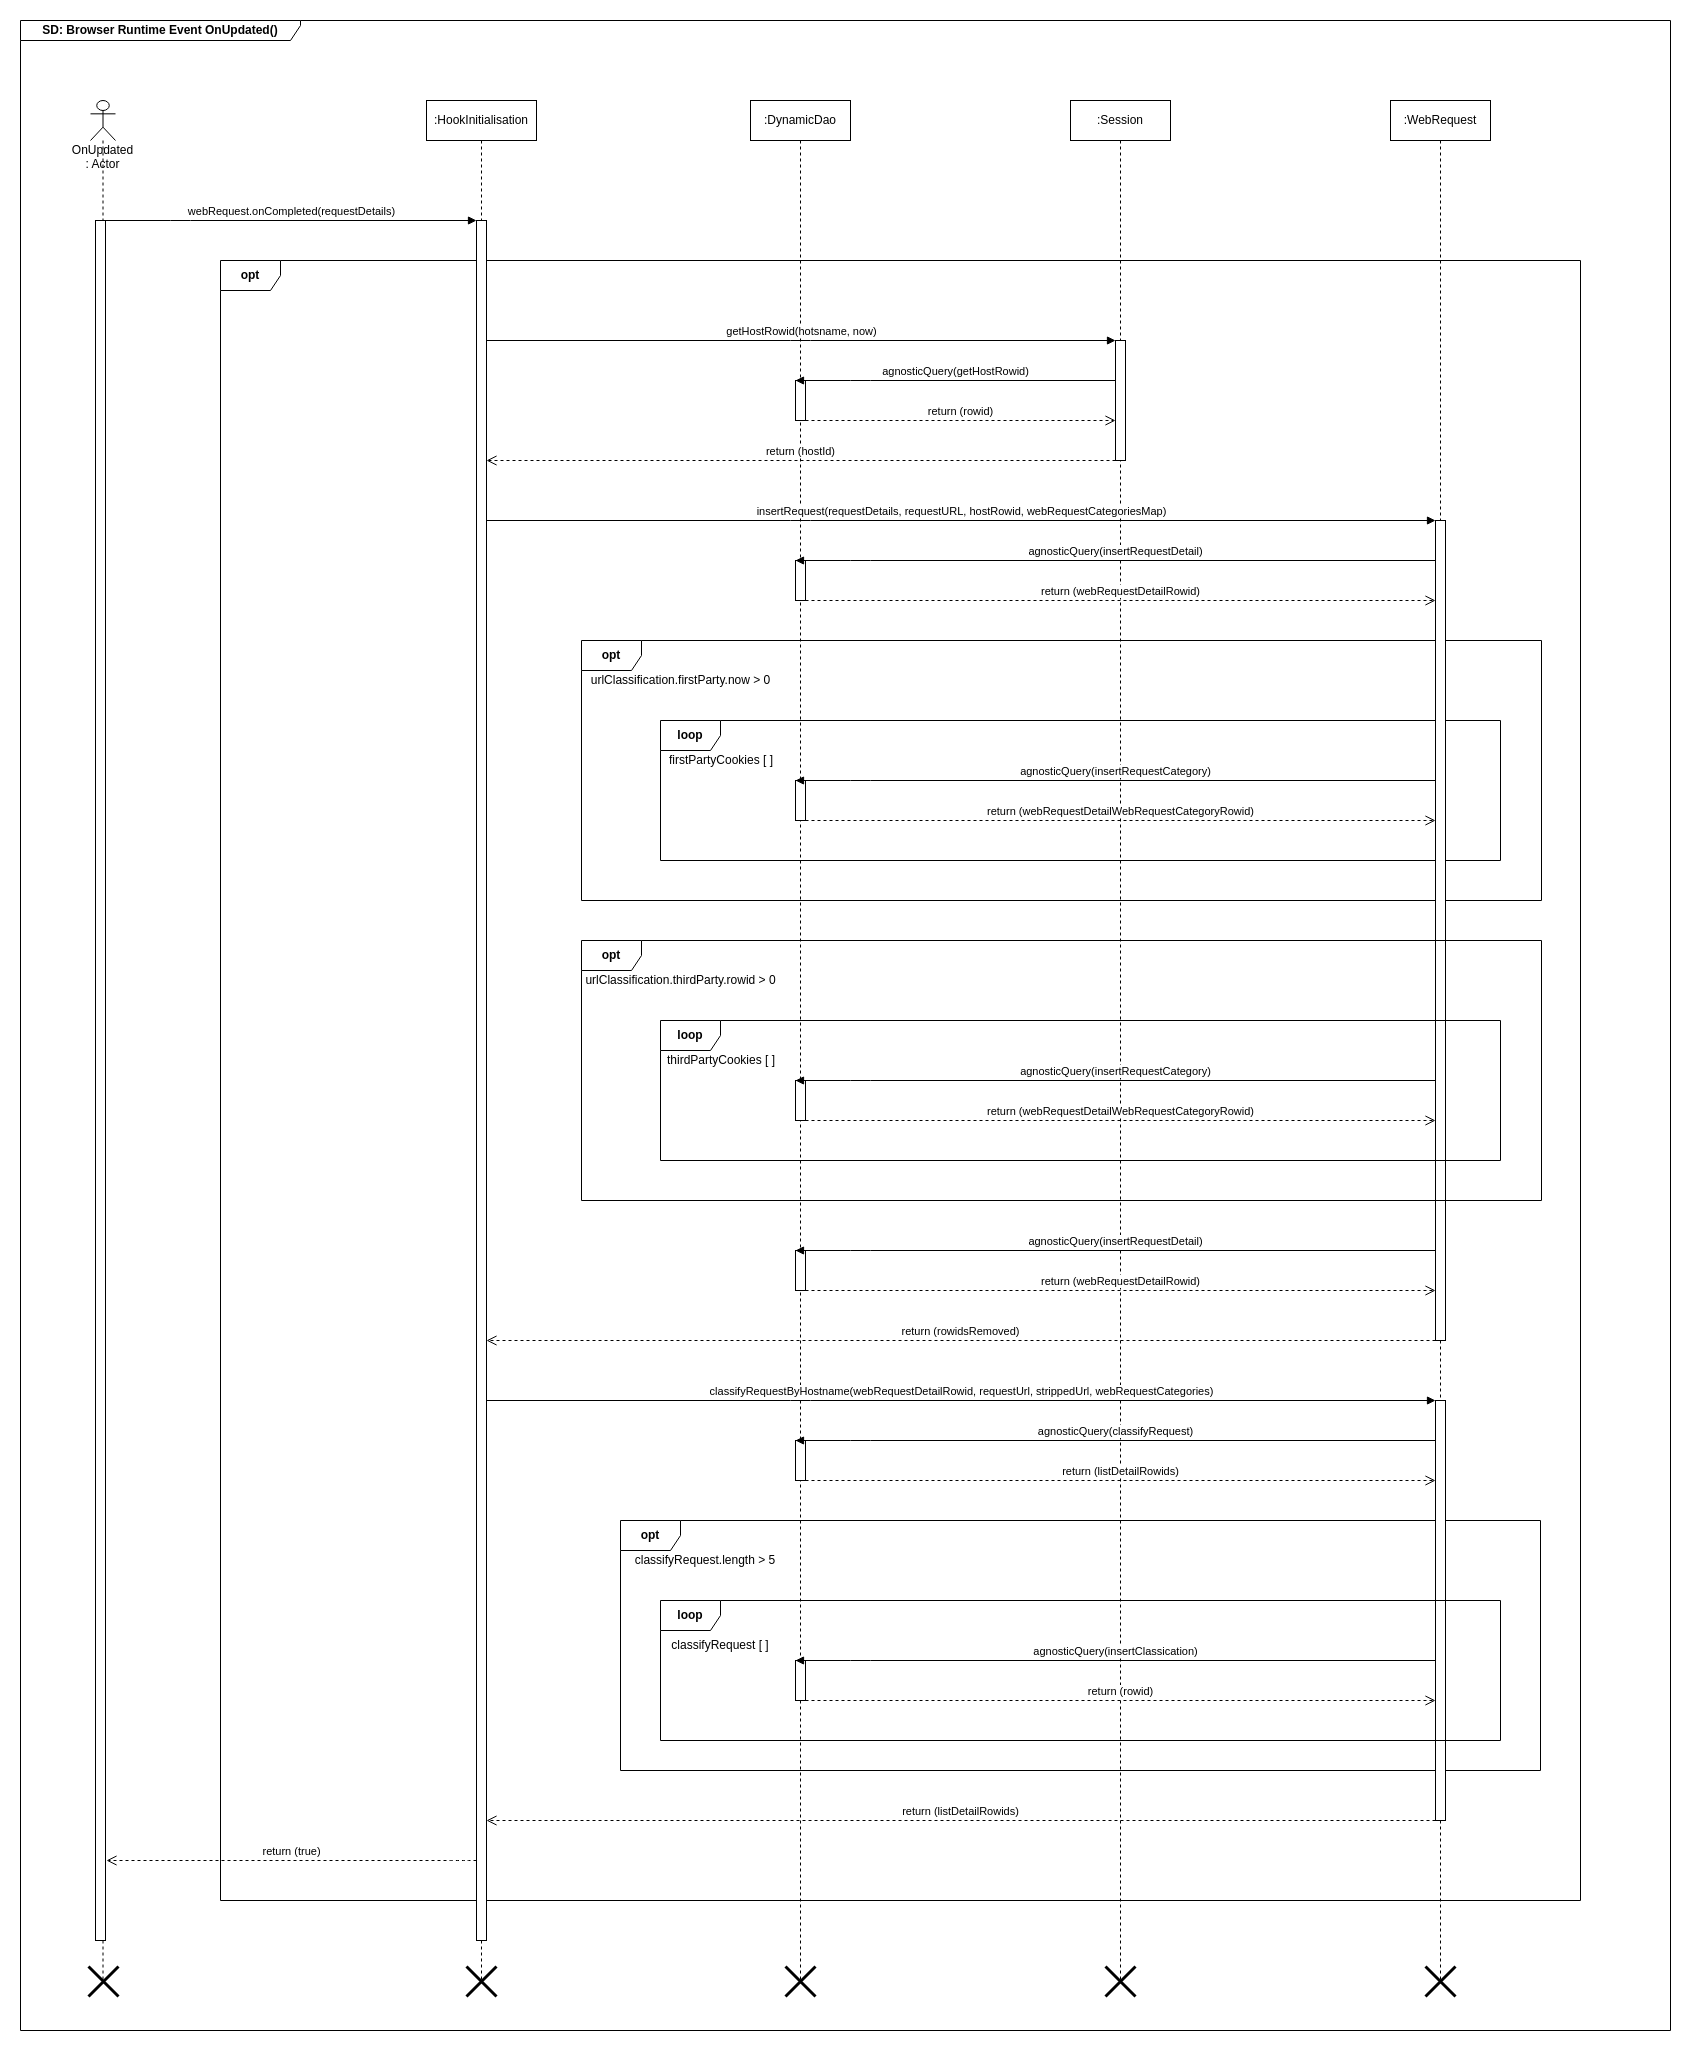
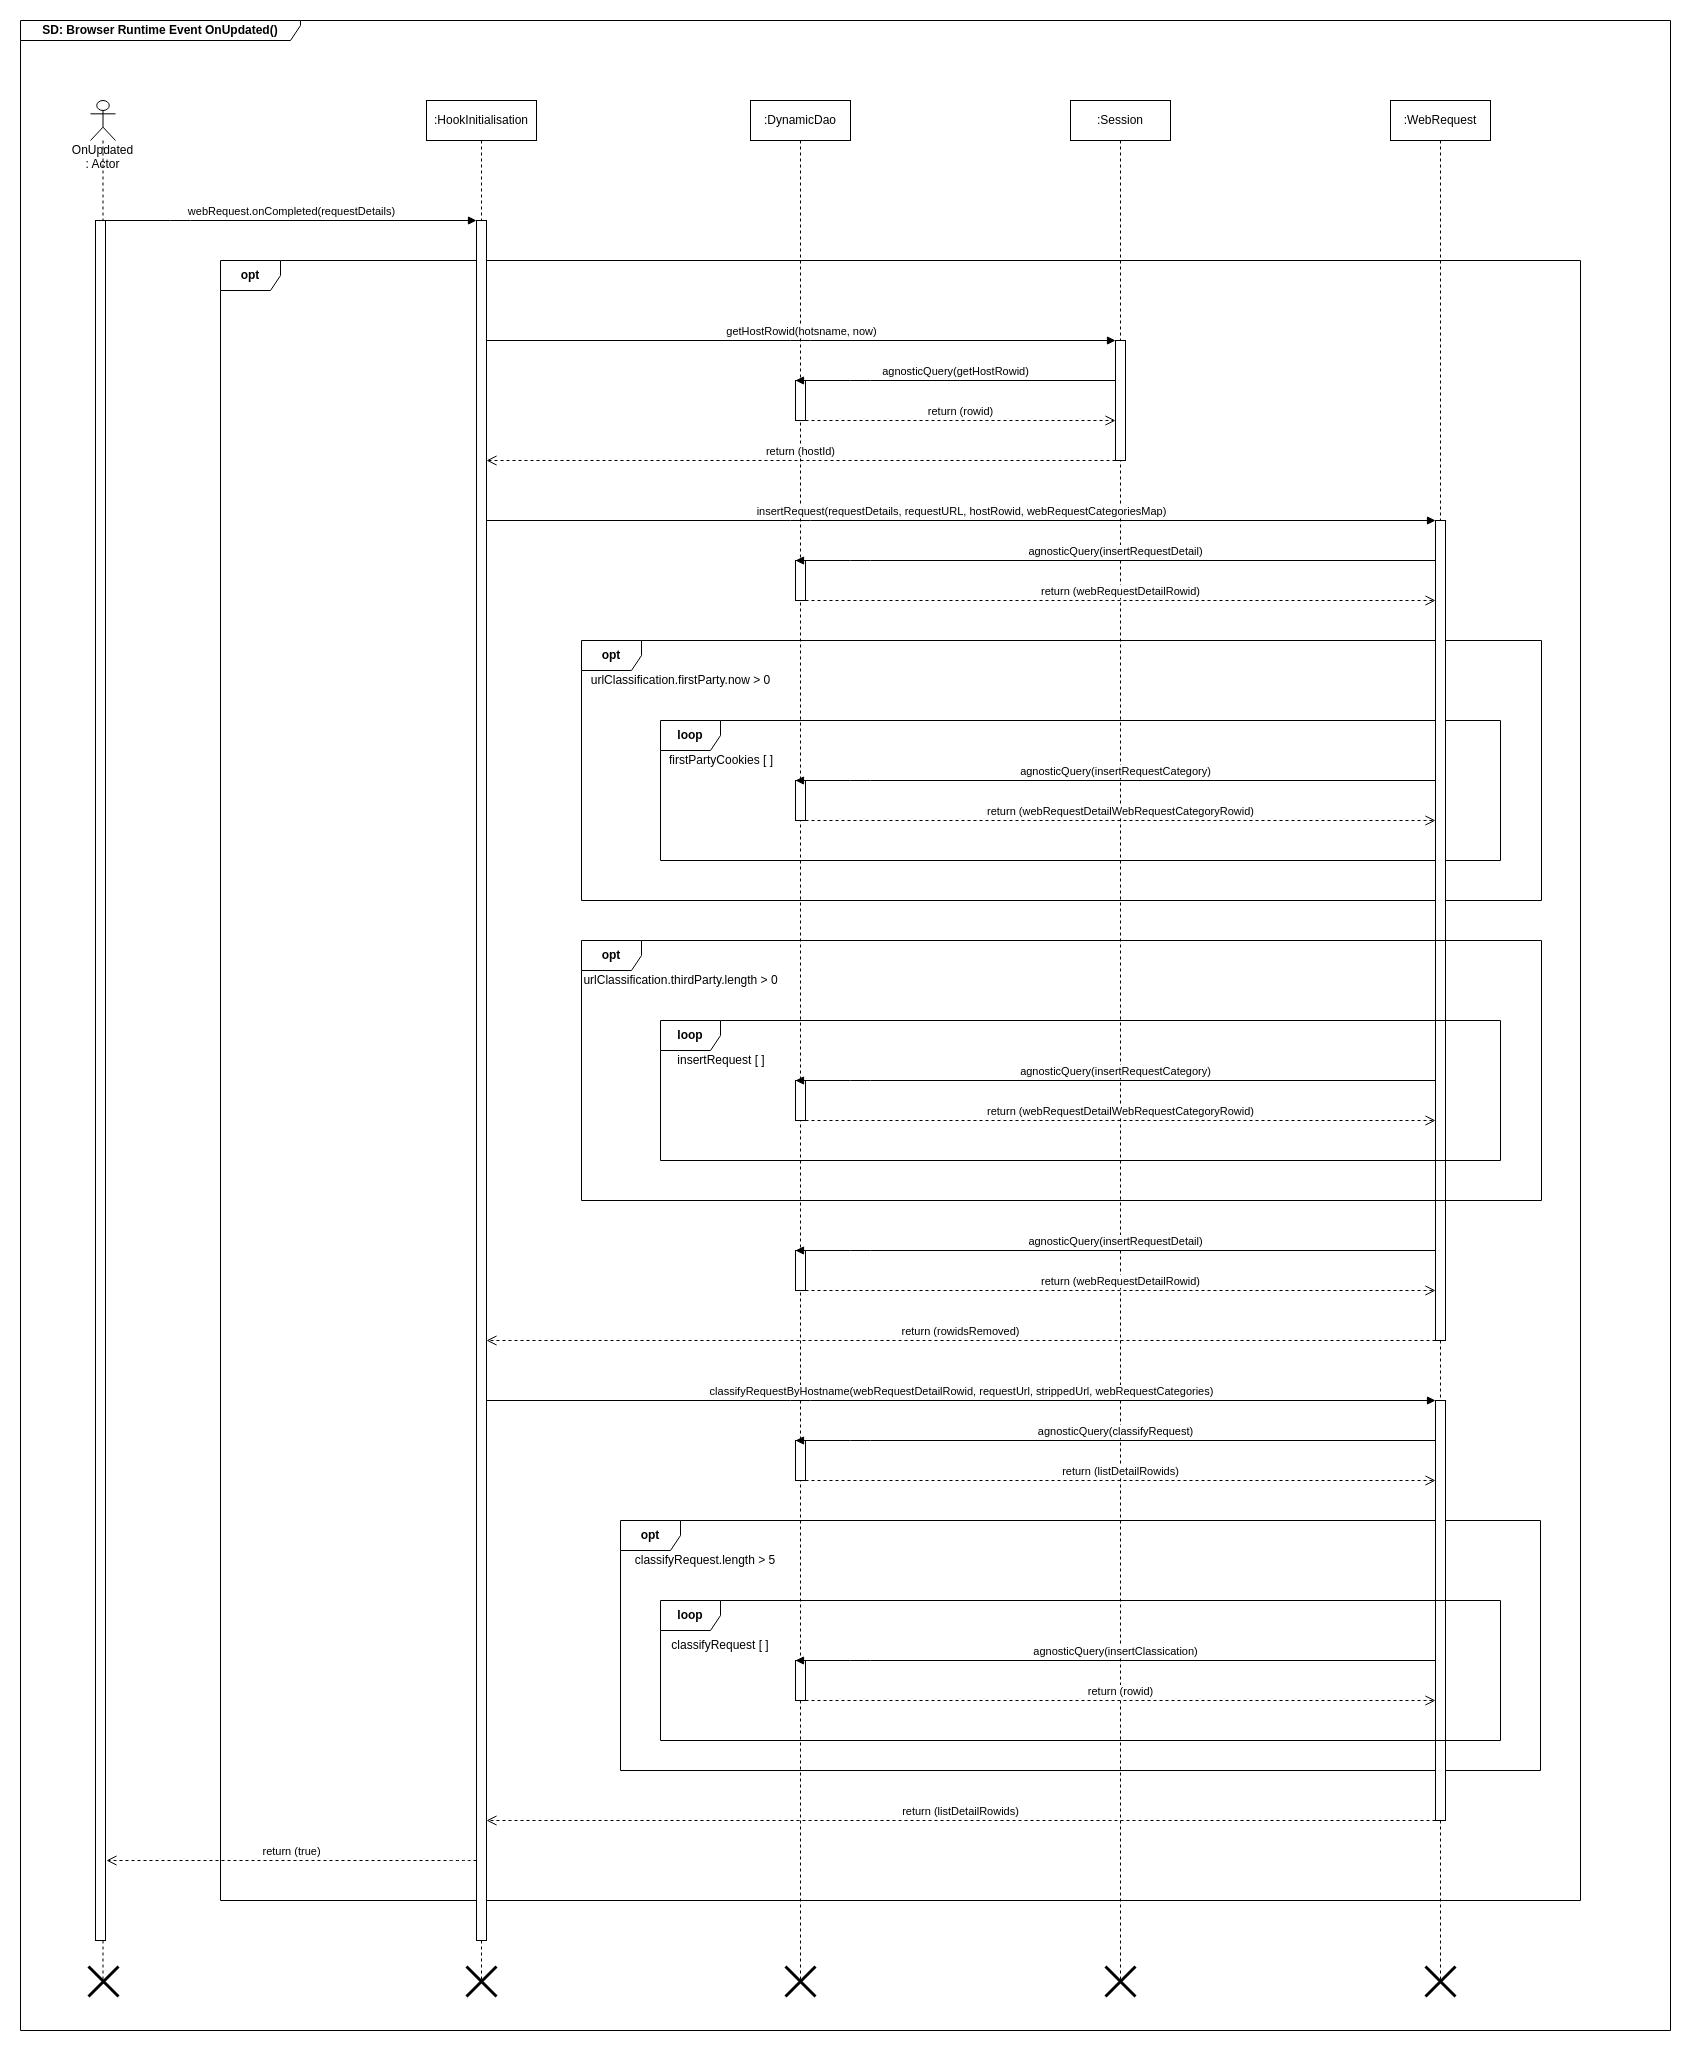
node "urlClassification.thirdParty.rowid > 0": label "urlClassification.thirdParty.rowid > 0" -> "urlClassification.thirdParty.length > 0"
node "thirdPartyCookies [ ]": label "thirdPartyCookies [ ]" -> "insertRequest [ ]"
